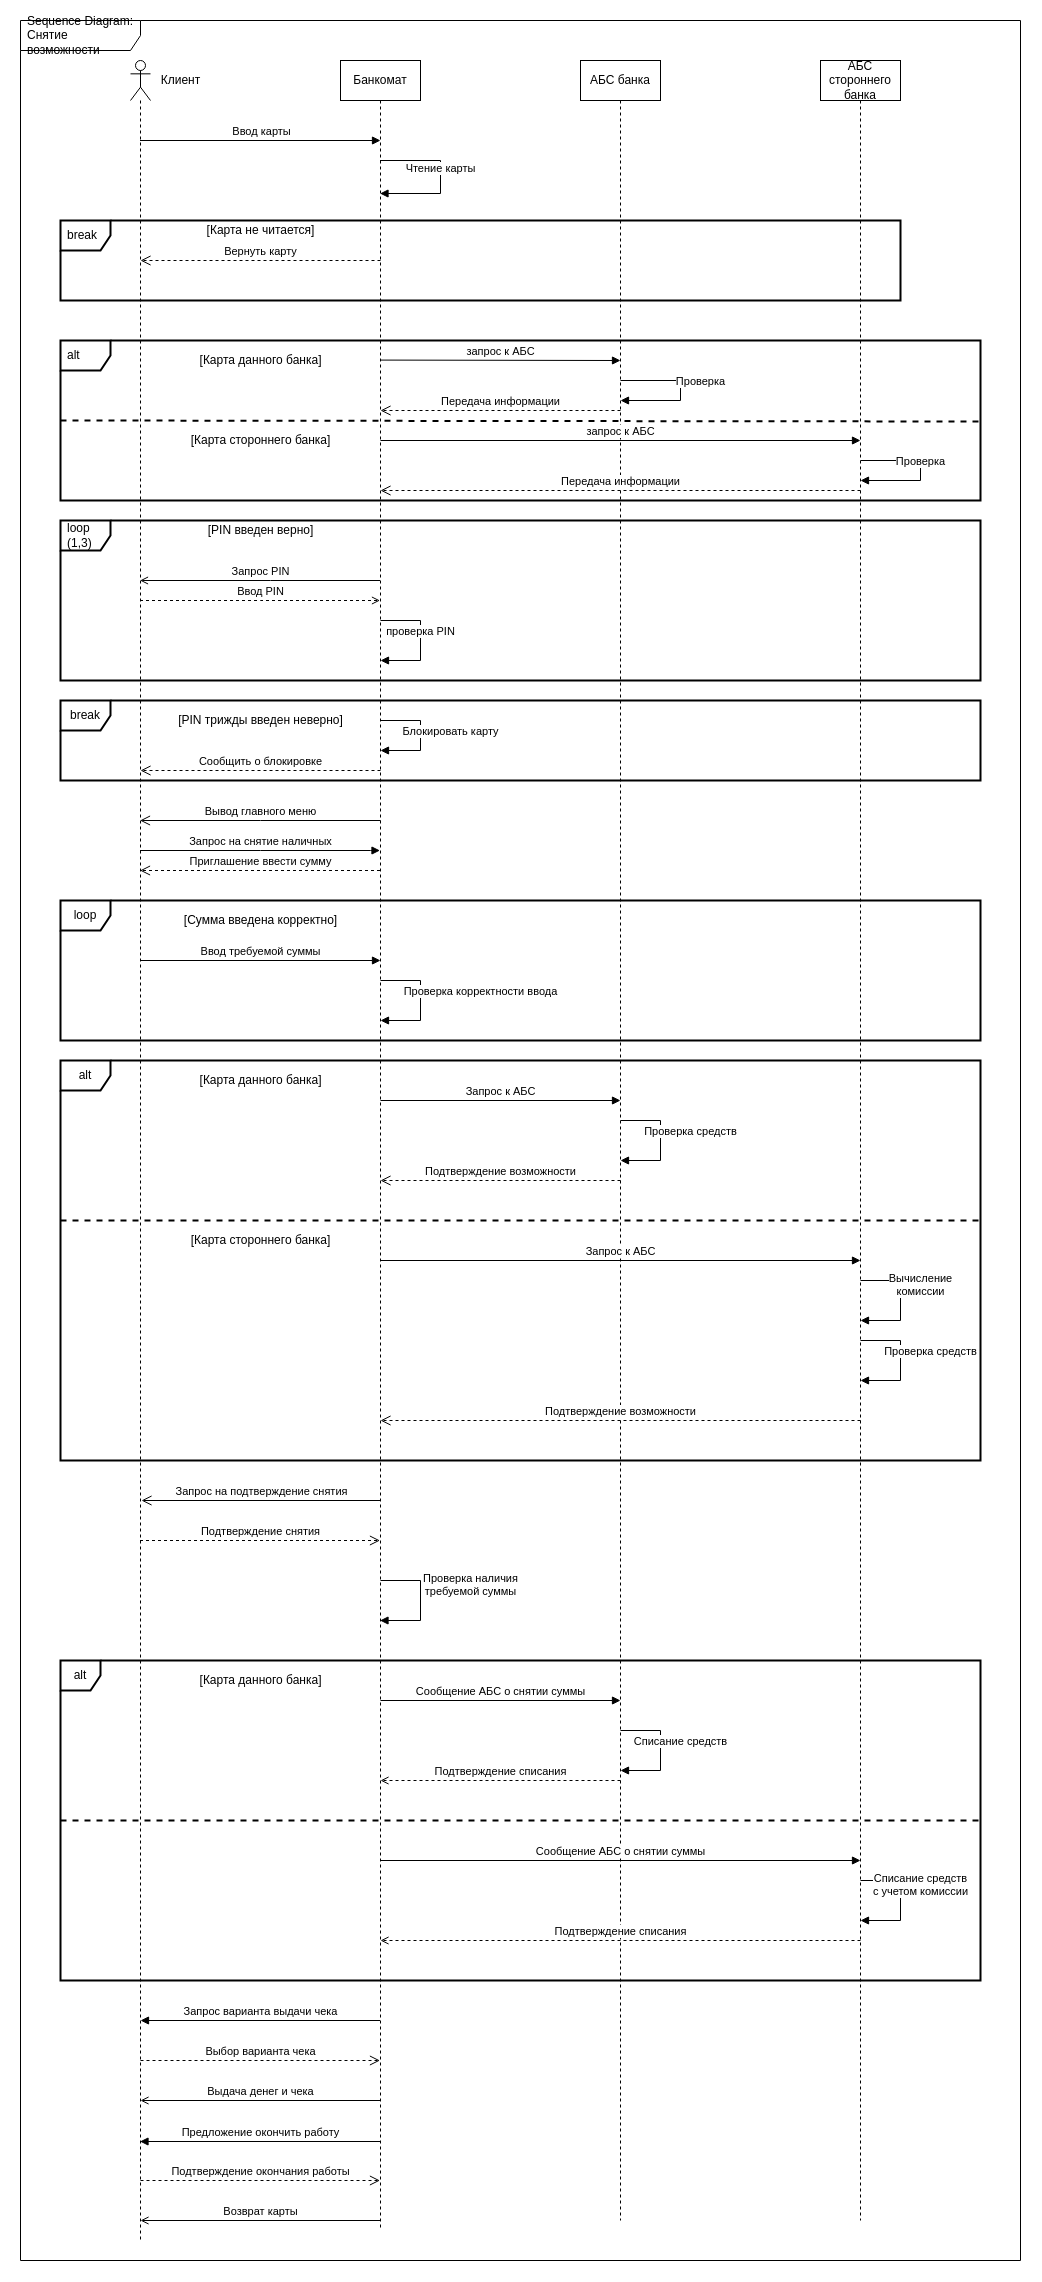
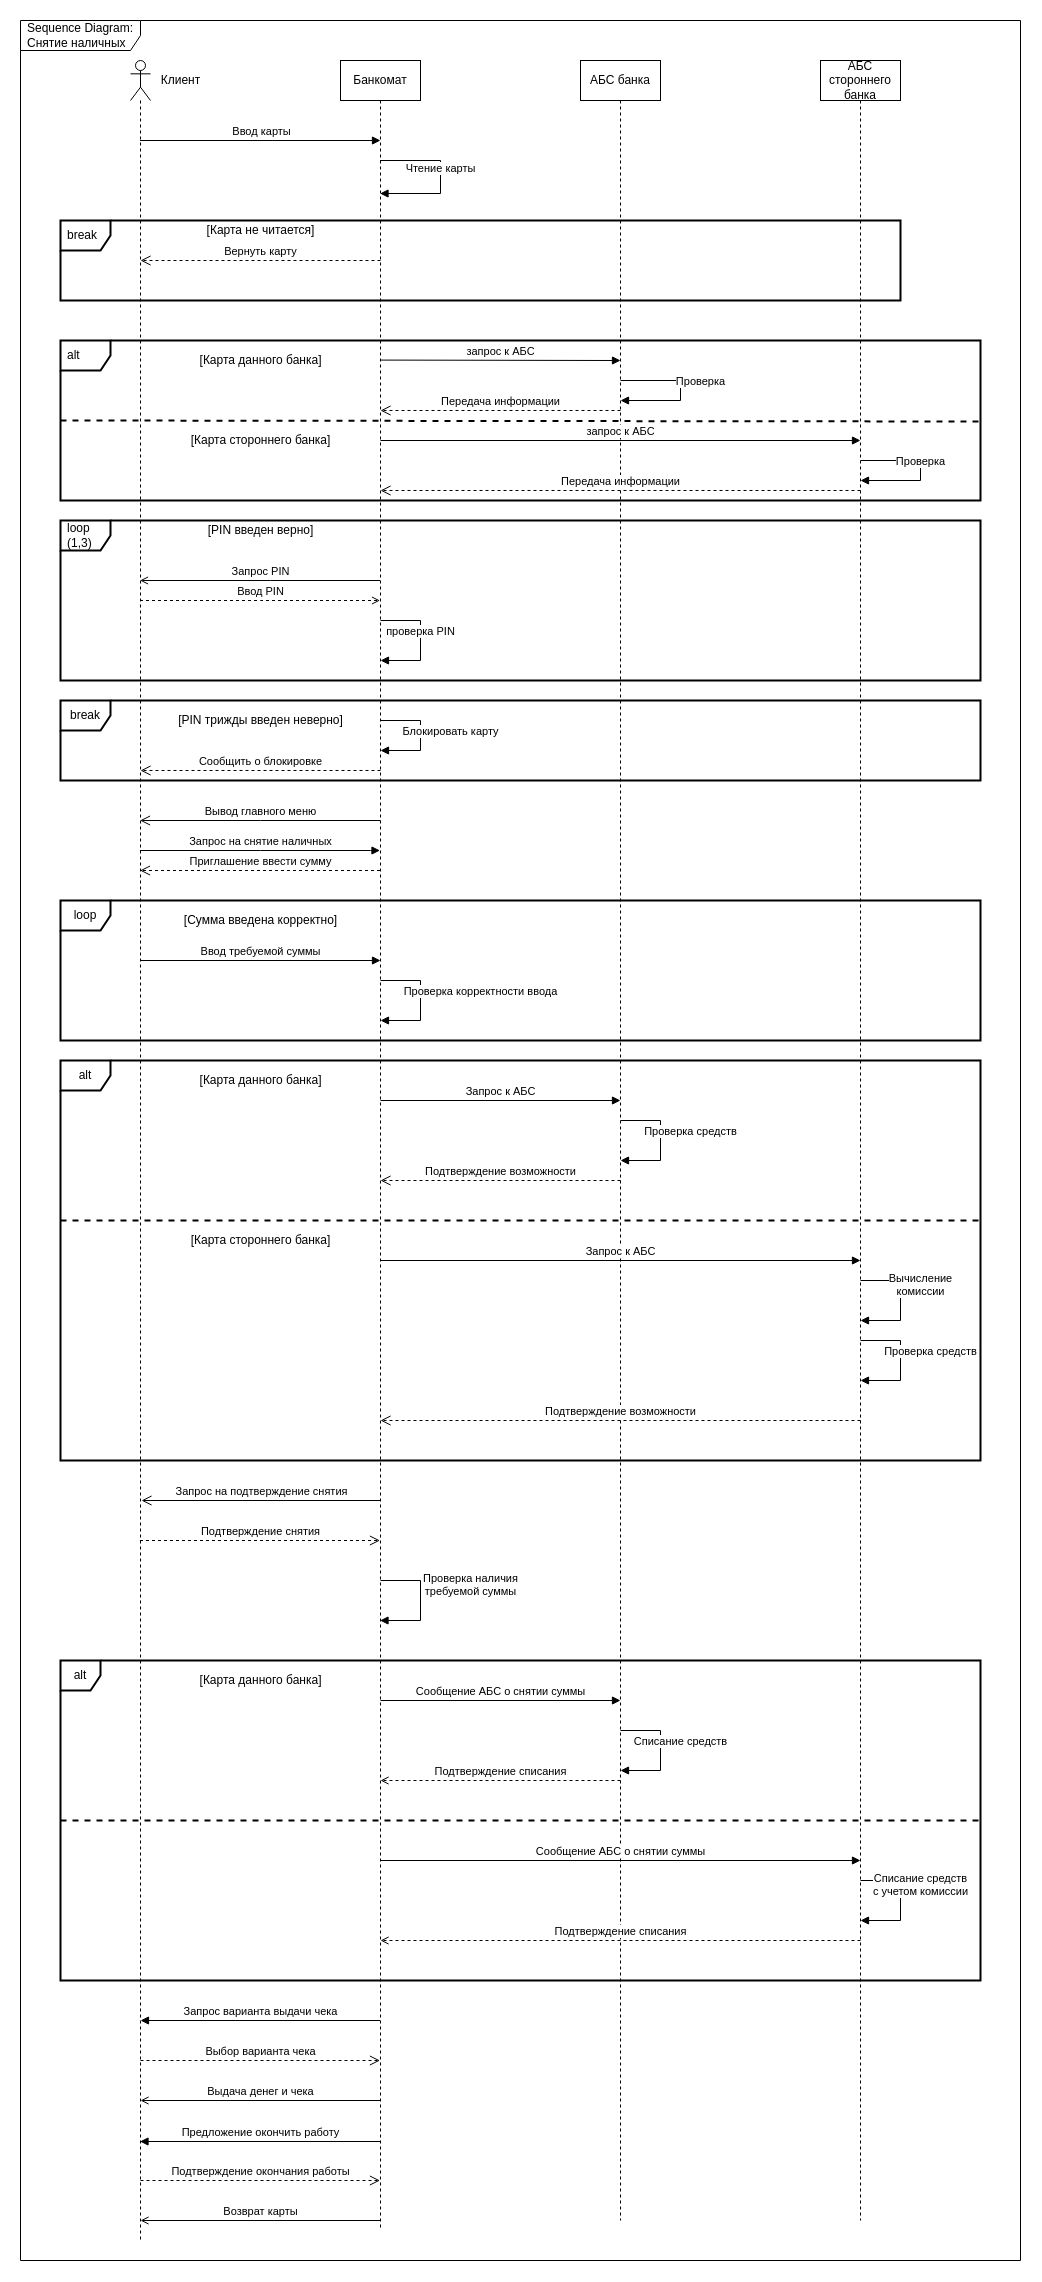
node "Sequence Diagram: Снятие возможности": label "Sequence Diagram: Снятие возможности" -> "Sequence Diagram: Снятие наличных"
